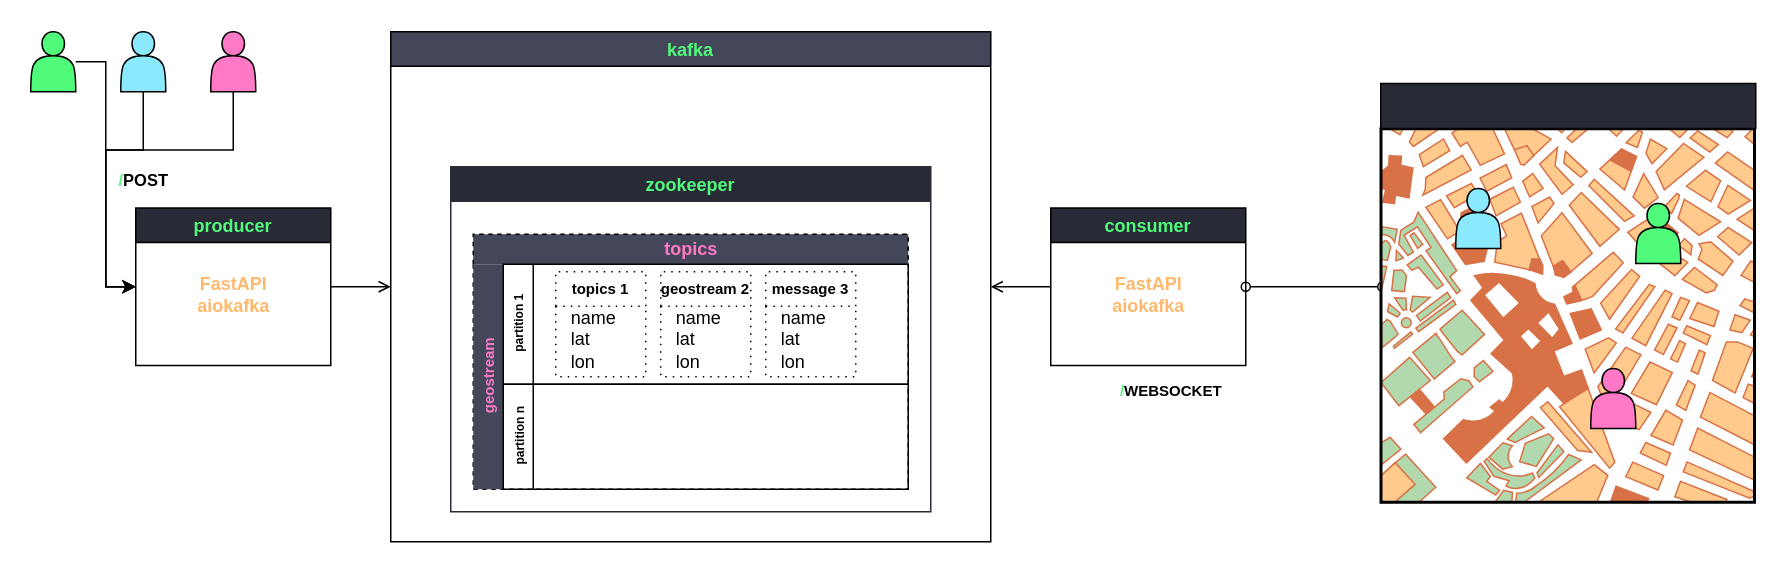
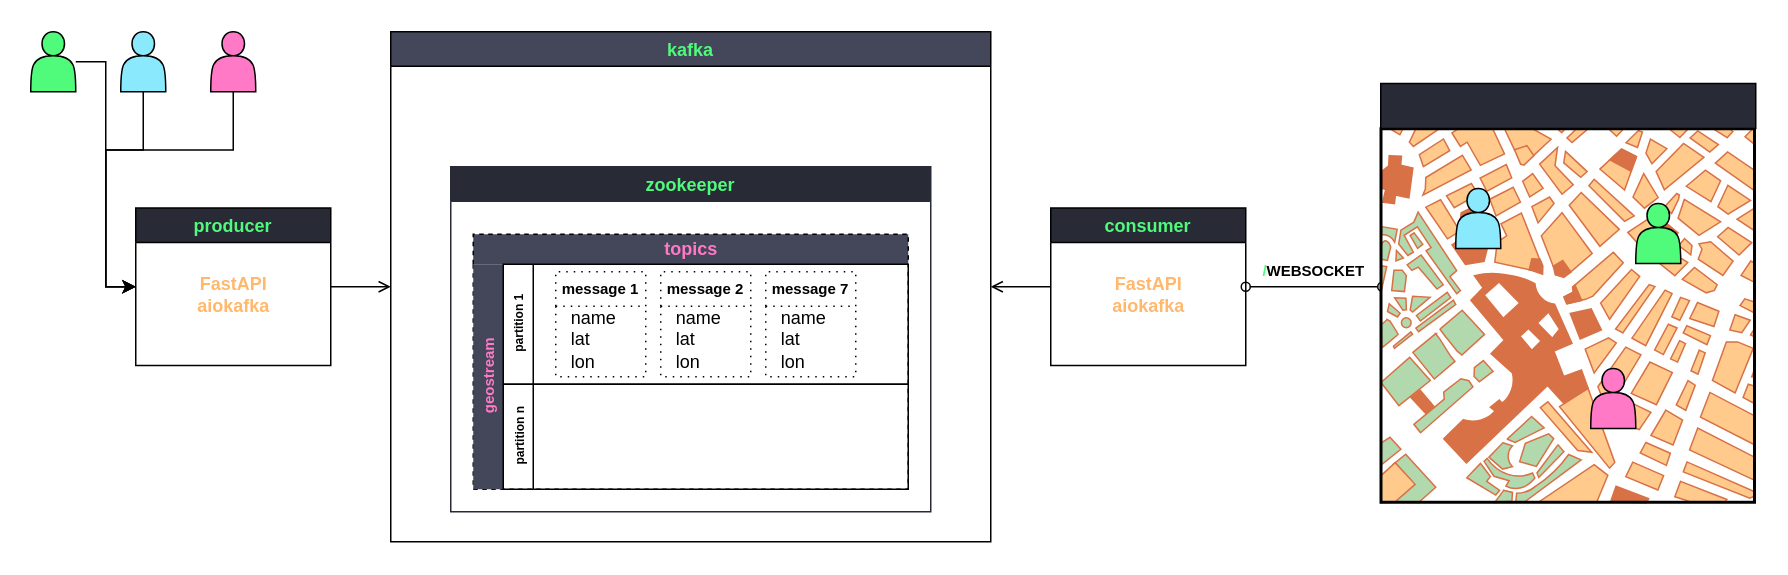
node "/POST": removed
node "topics 1": label "topics 1" -> "message 1"
node "geostream 2": label "geostream 2" -> "message 2"
node "message 3": label "message 3" -> "message 7"
node "/WEBSOCKET": moved (1171, 391) -> (1313, 271)
